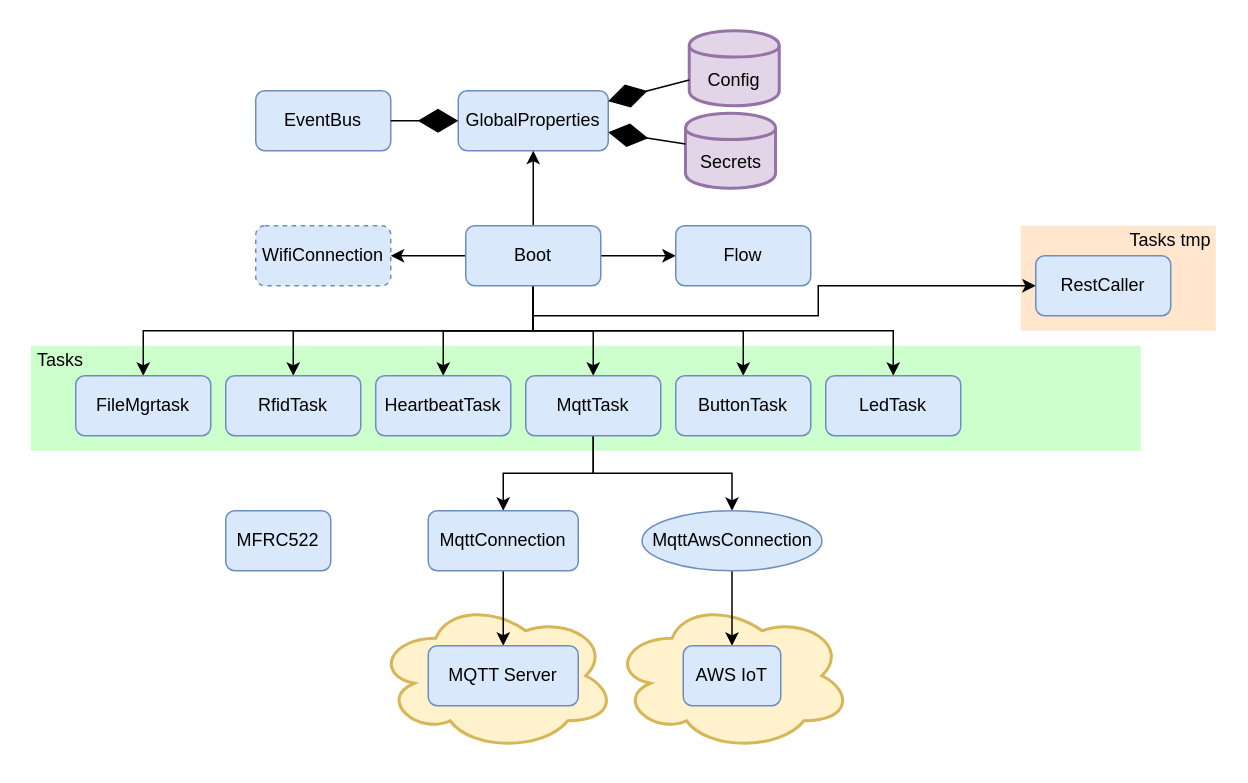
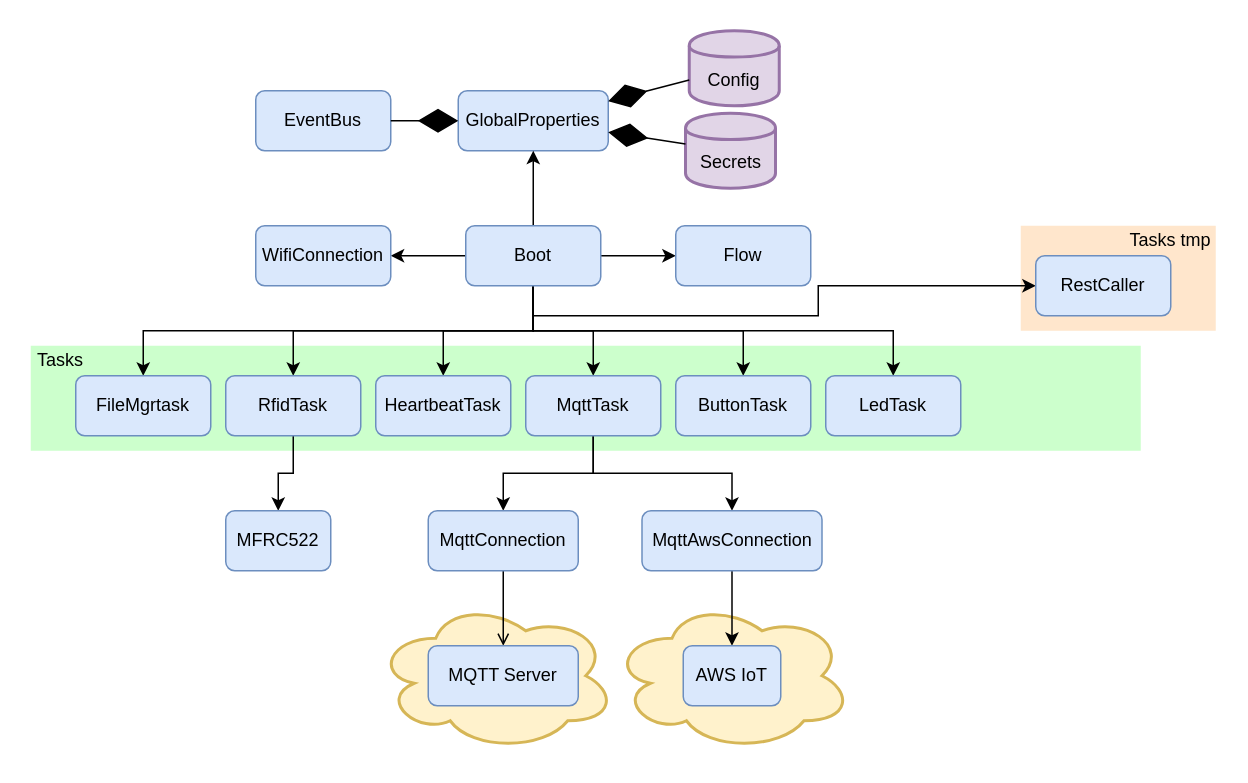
node "WifiConnection": style dashed -> solid
edge "RfidTask" -> "MFRC522": added
node "MqttAwsConnection": shape ellipse -> rounded rectangle
edge "MqttConnection" -> "MQTT Server": arrowhead classic -> open
